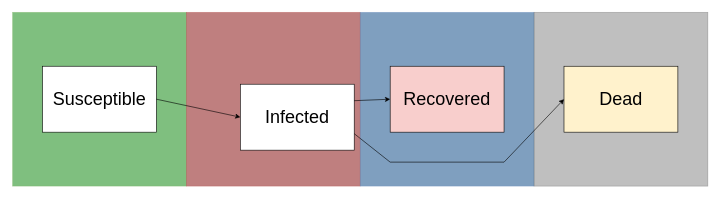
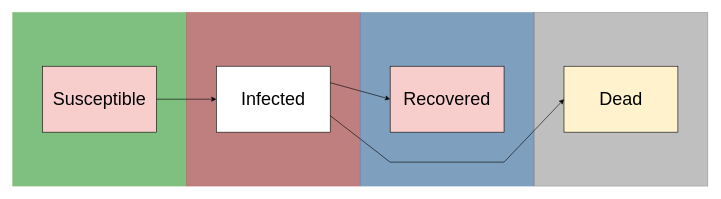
node "Susceptible": fillcolor #ffffff -> #f8cecc
node "Infected": moved (297, 117) -> (273, 99)
